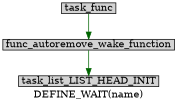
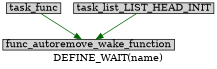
edge "func_autoremove_wake_function" -> "task_list_LIST_HEAD_INIT": reversed
